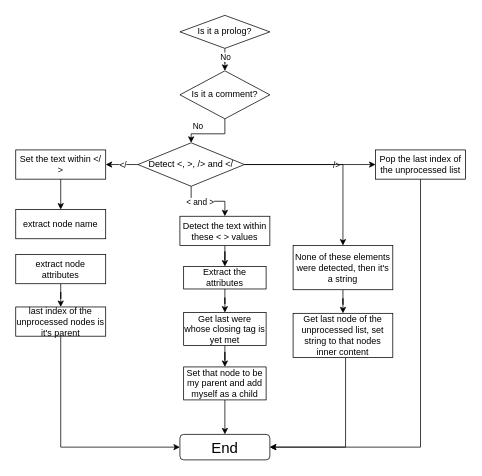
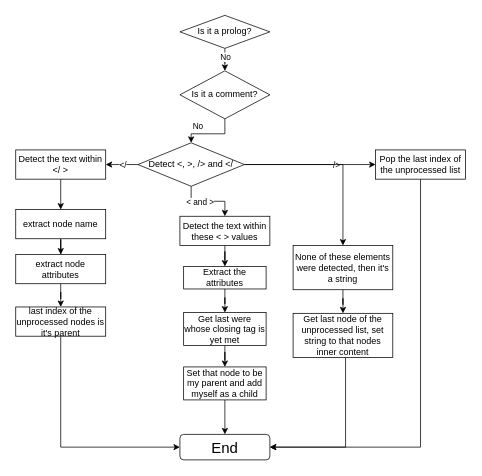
node "Set the text within </ >": label "Set the text within </ >" -> "Detect the text within </ >"
edge "extract node name" -> "extract node attributes": added
